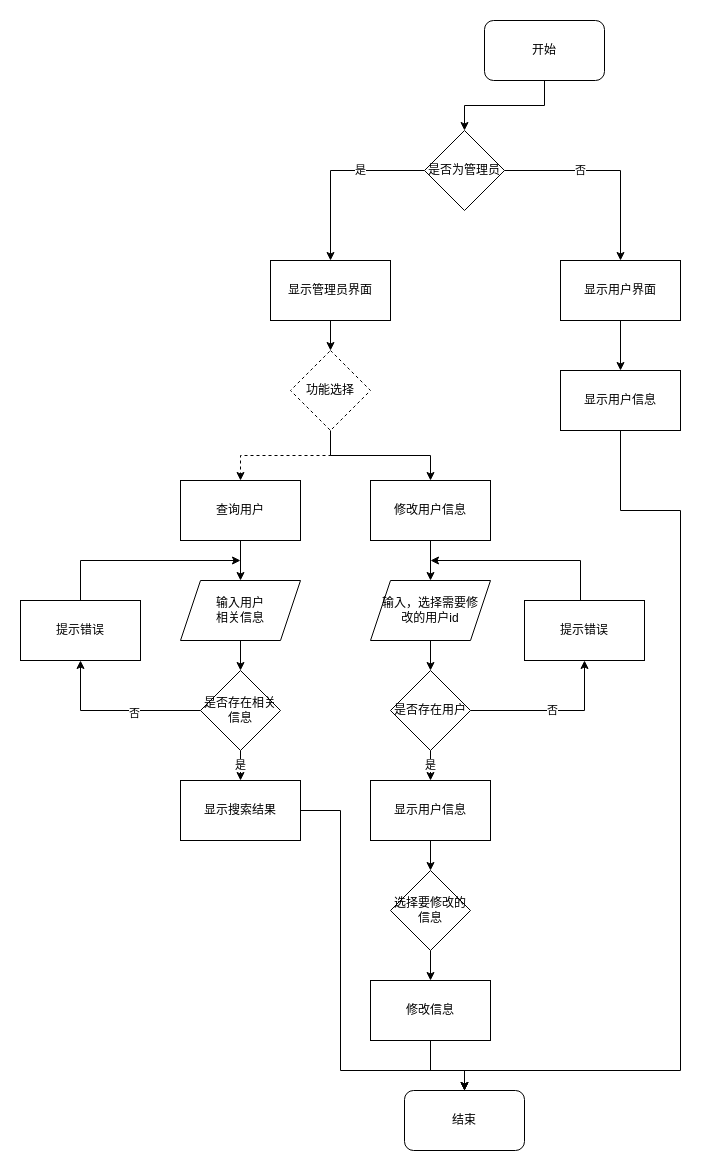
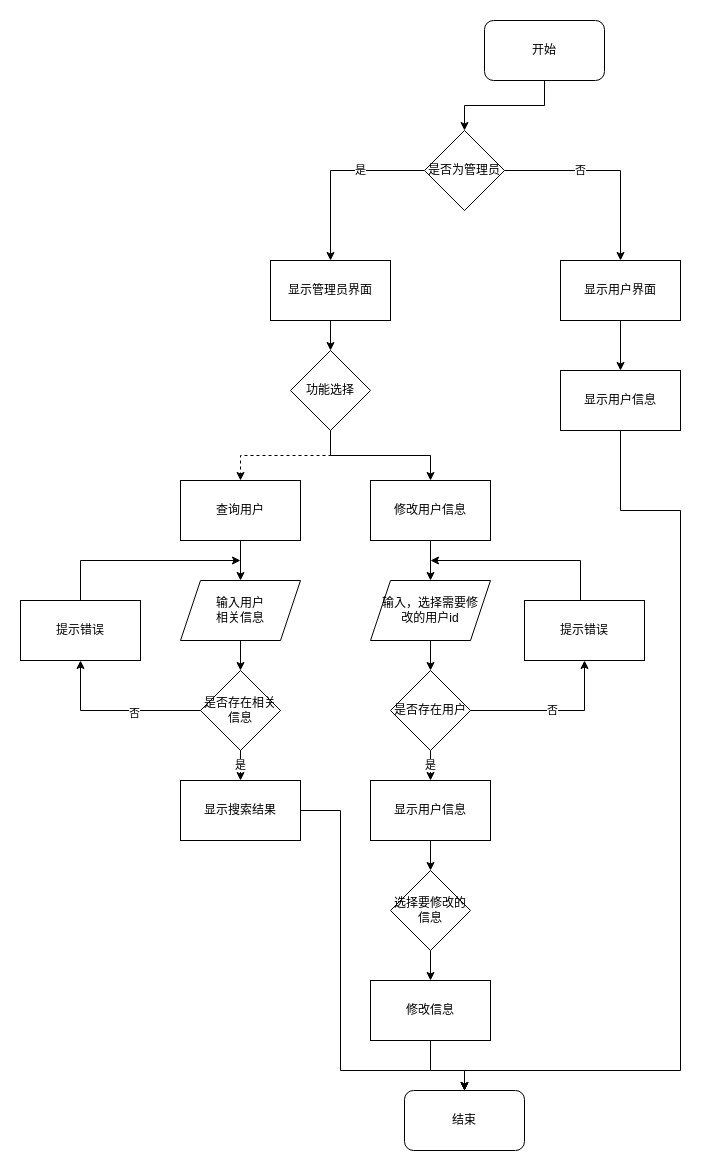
node "功能选择": style dashed -> solid
